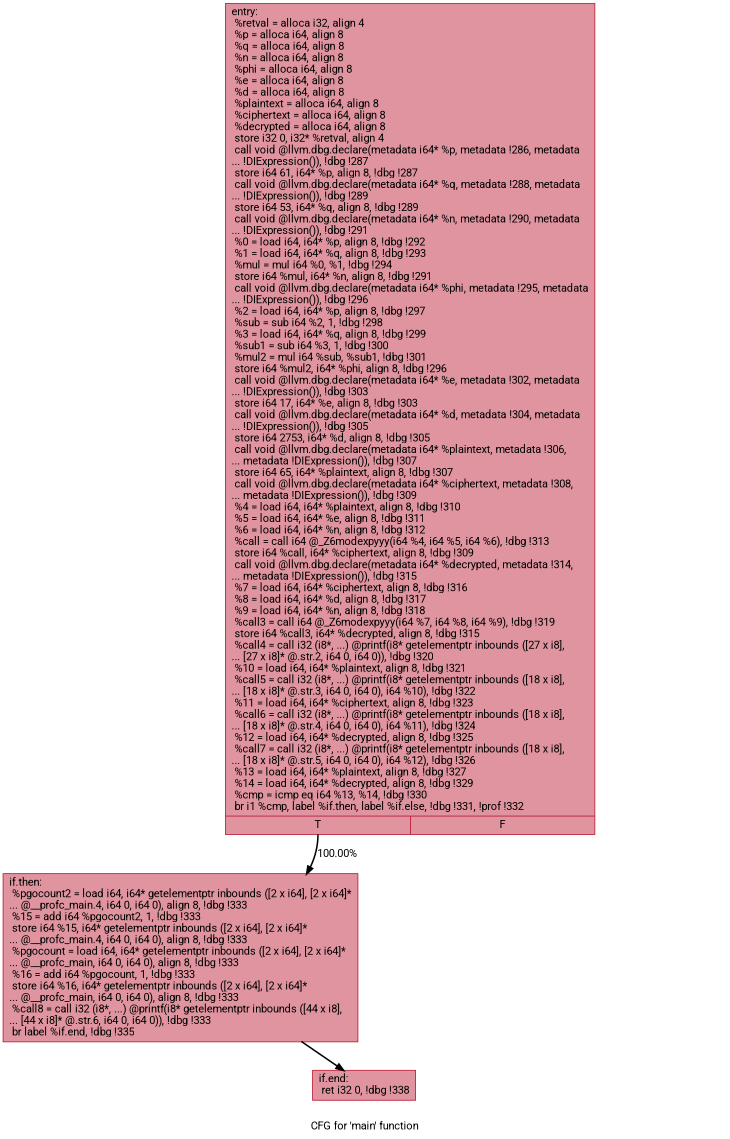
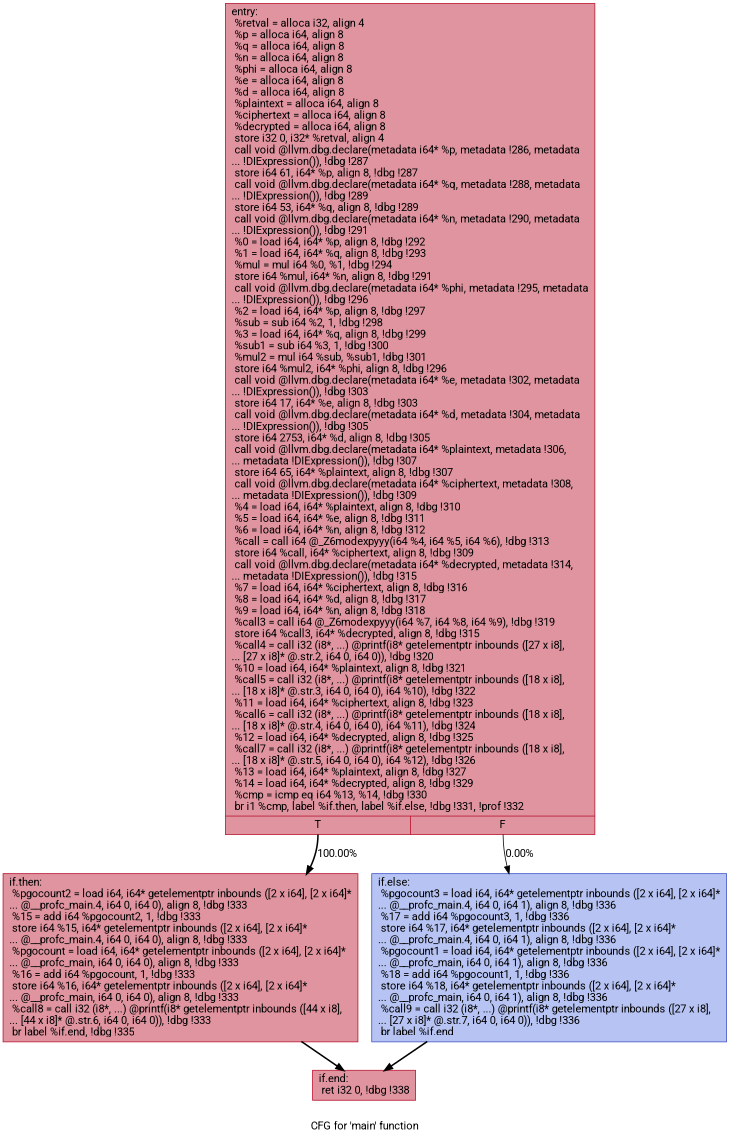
node "if.else:": added
